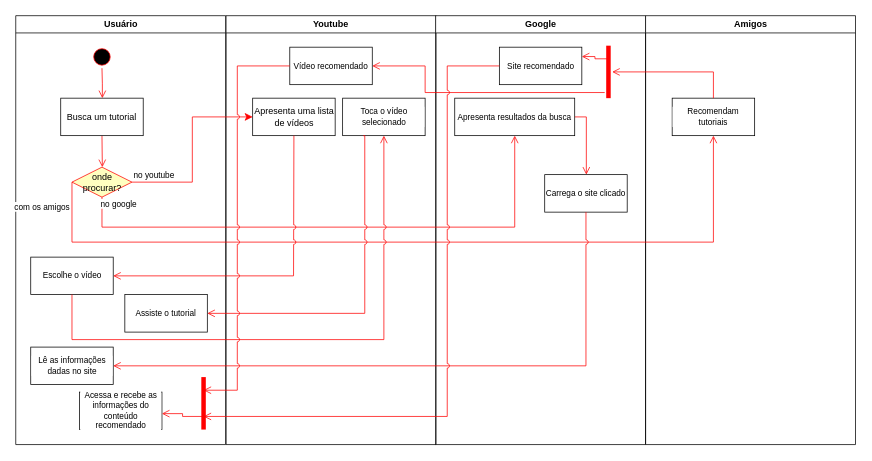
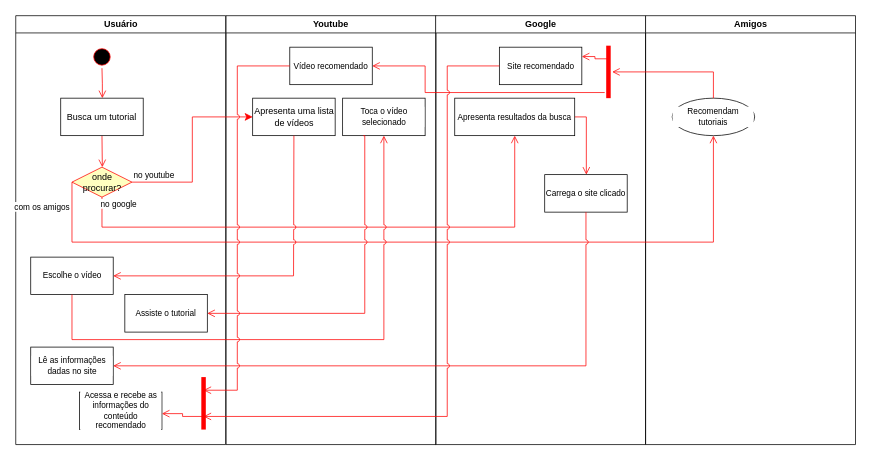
node "Recomendam tutoriais": shape rectangle -> ellipse
